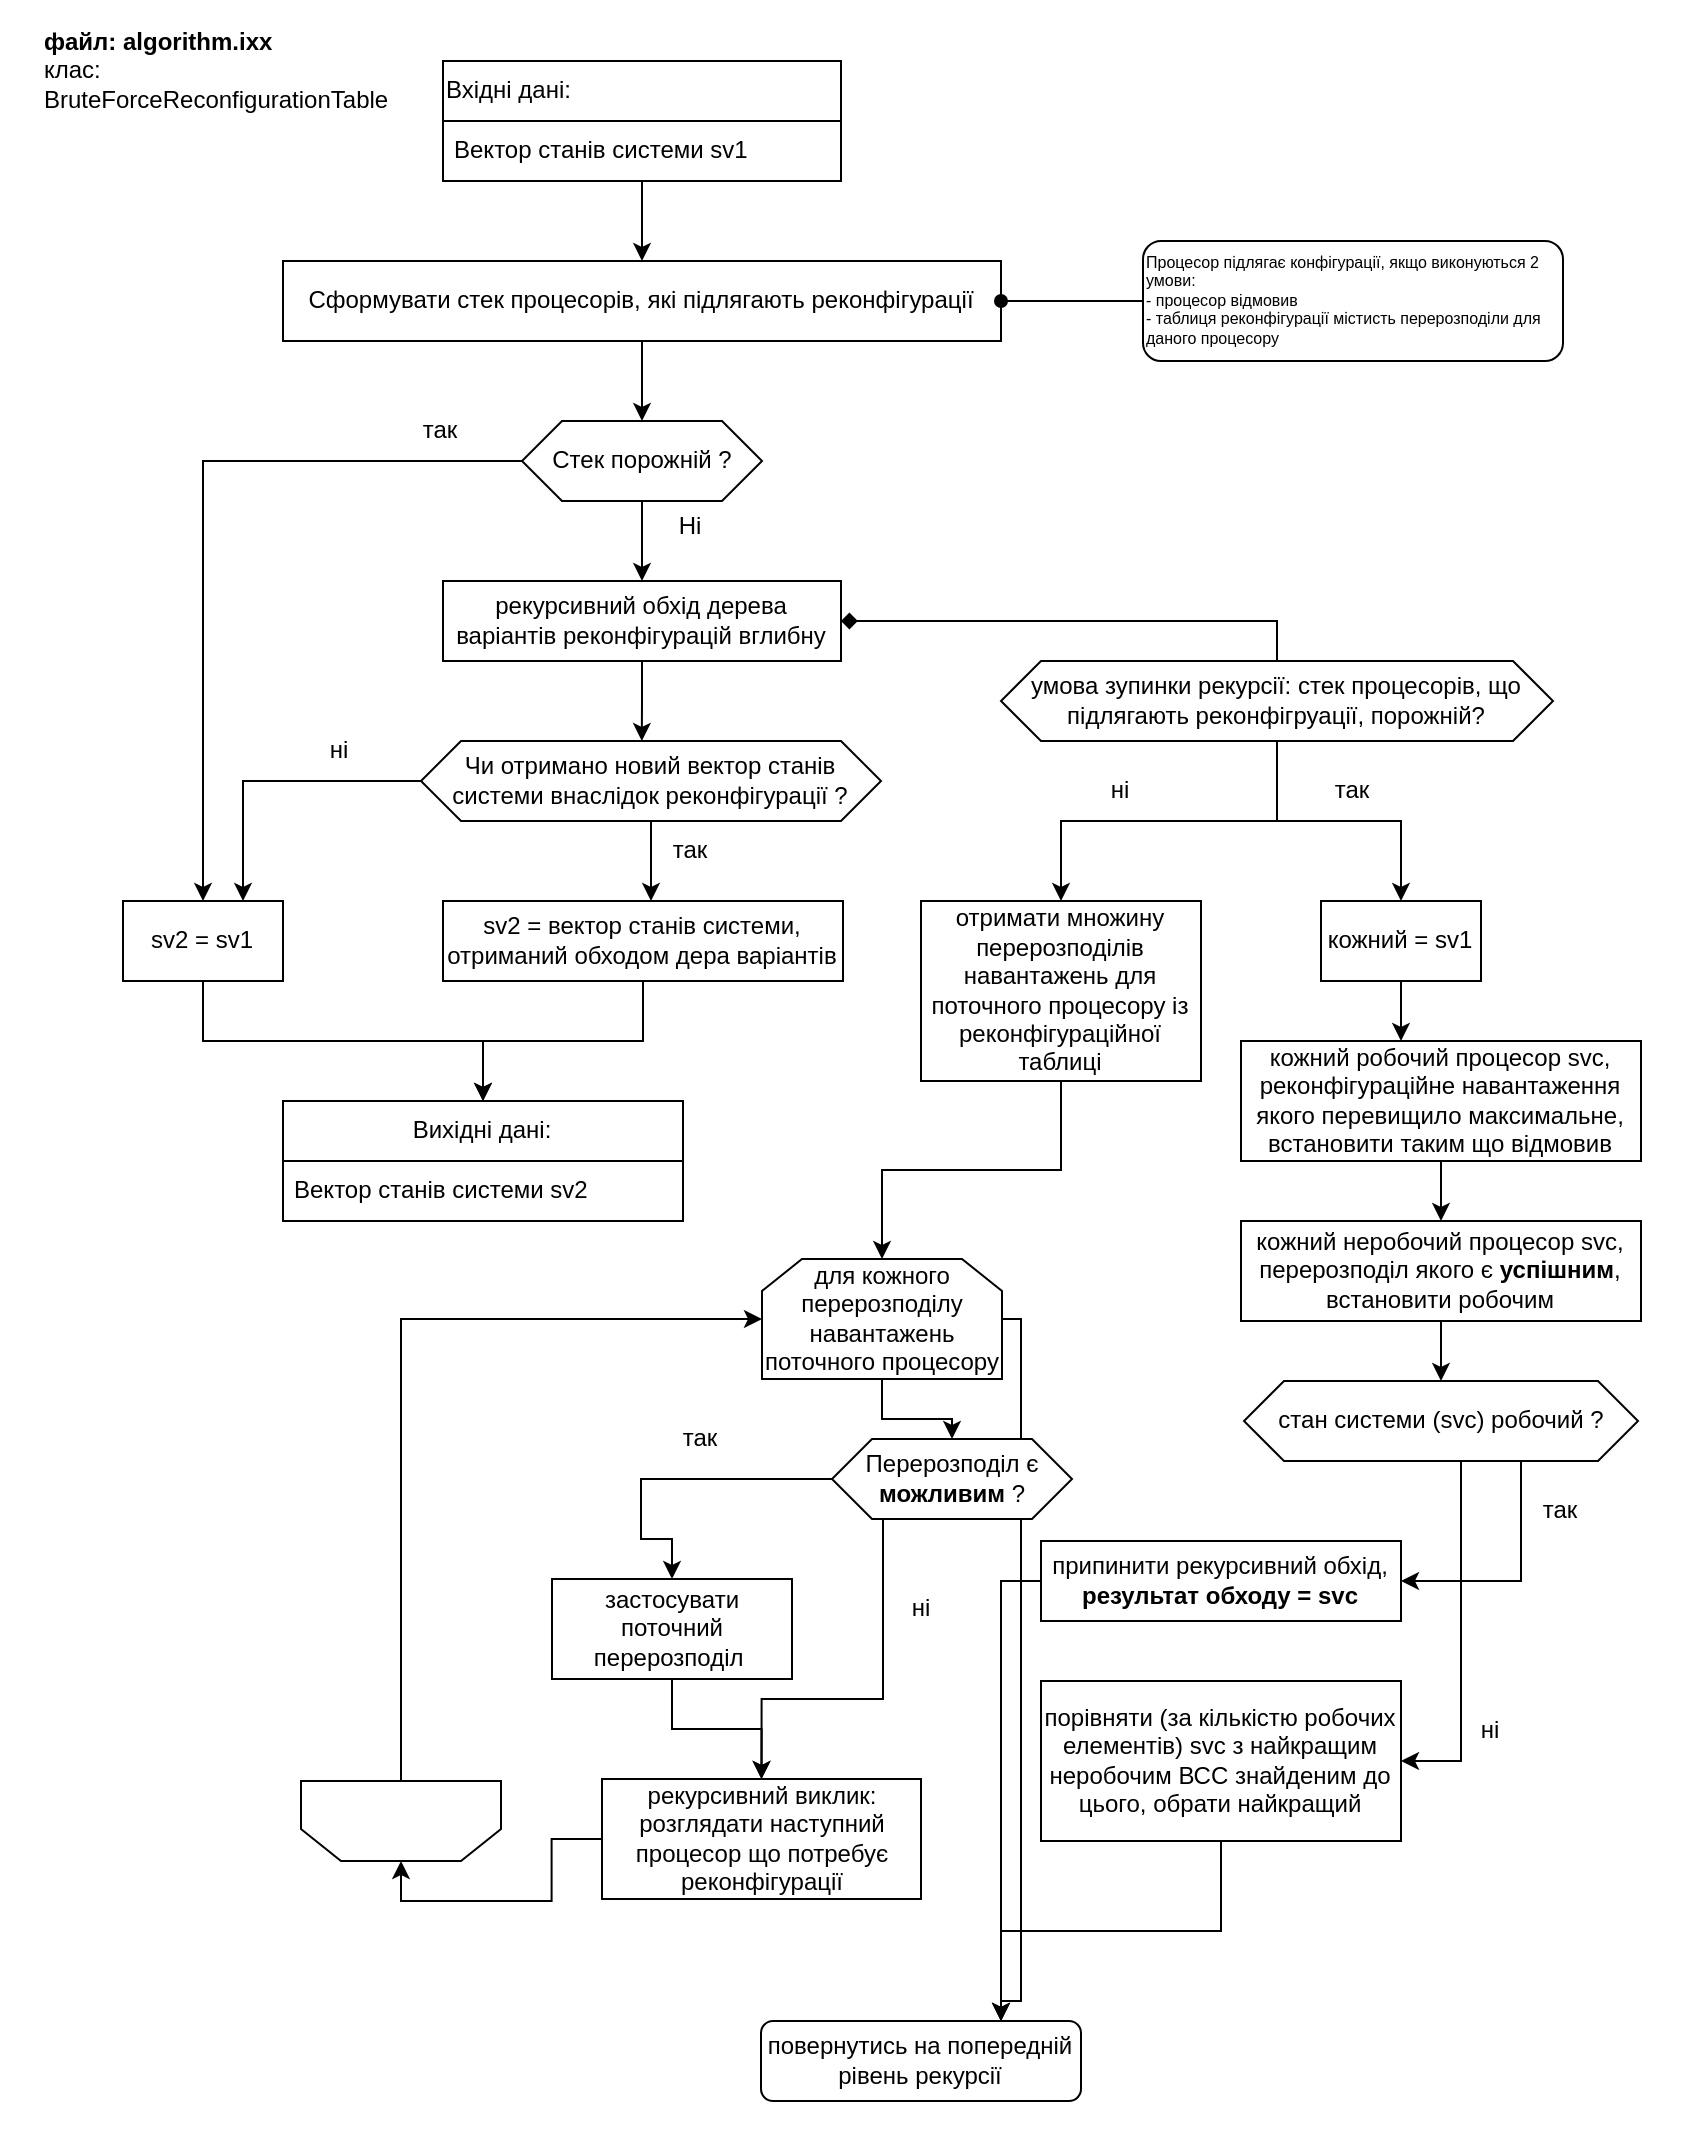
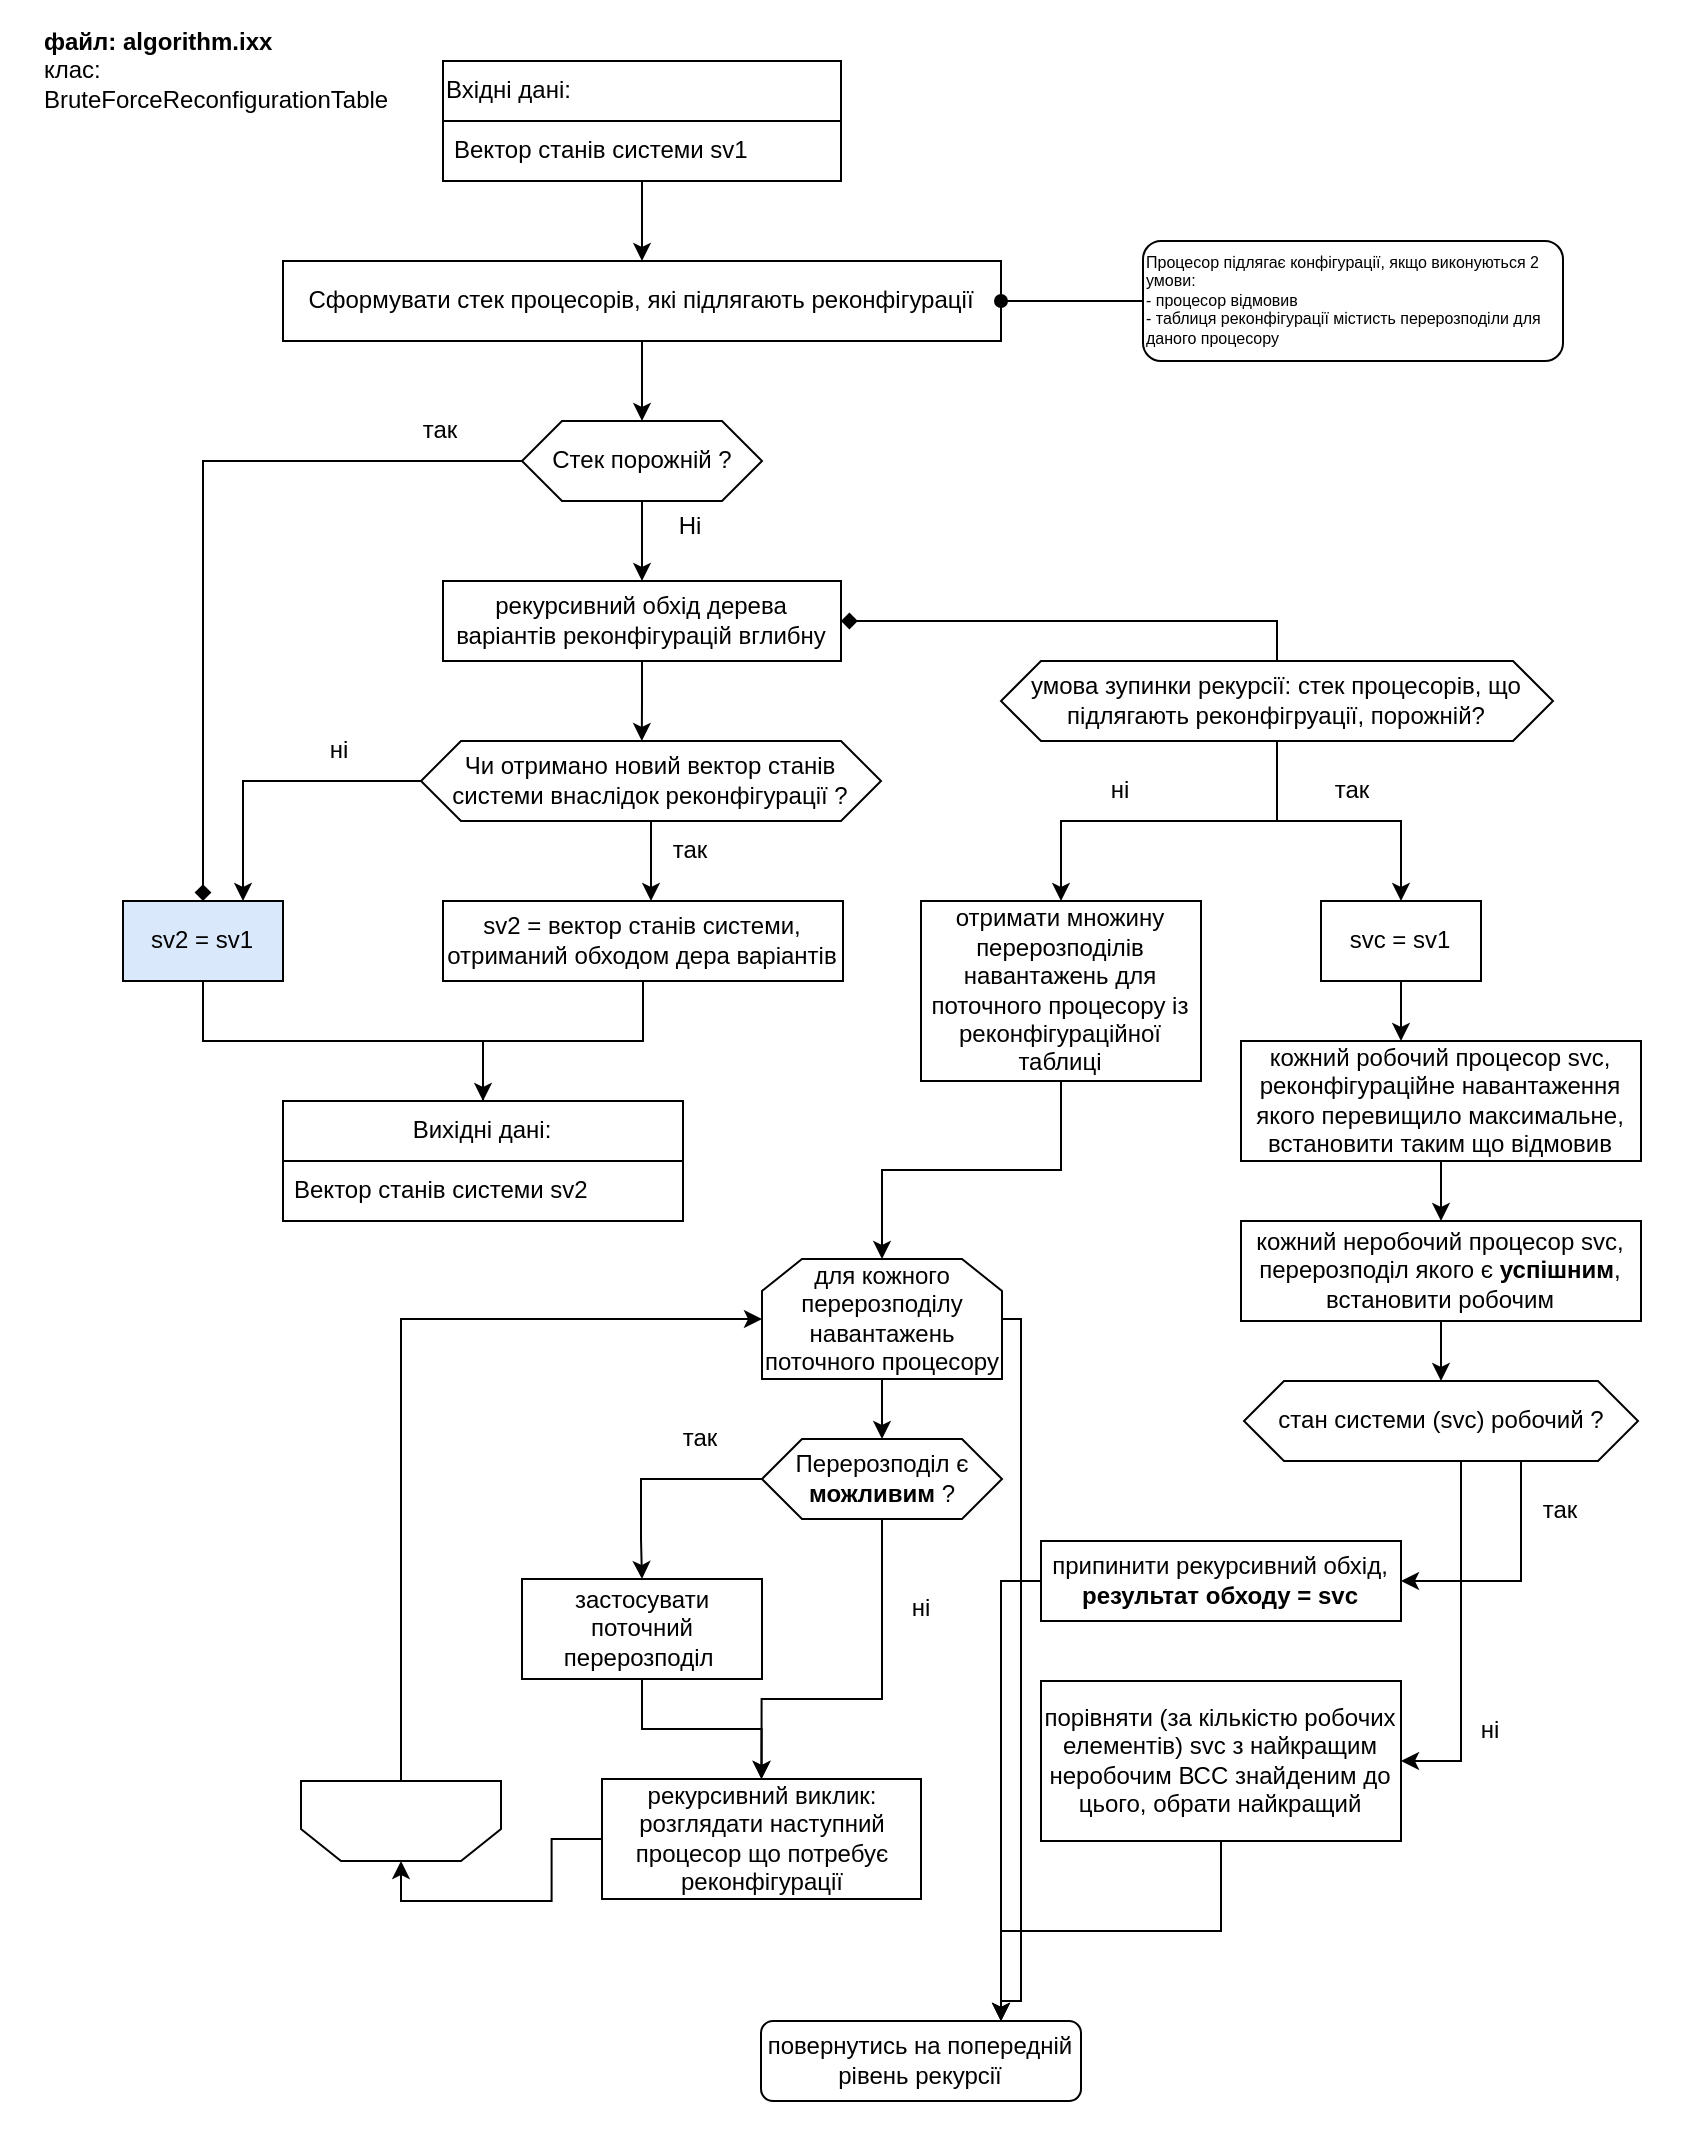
edge "Стек порожній ?" -> "sv2 = sv1": arrowhead classic -> diamond
node "sv2 = sv1": fillcolor #ffffff -> #dae8fc
node "кожний = sv1": label "кожний = sv1" -> "svс = sv1"
edge "sv2 = sv1" -> "Вихідні дані:": arrowhead classic -> none
node "Перерозподіл є можливим ?": moved (952, 1479) -> (882, 1479)
node "застосувати поточний перерозподіл": moved (672, 1629) -> (642, 1629)
